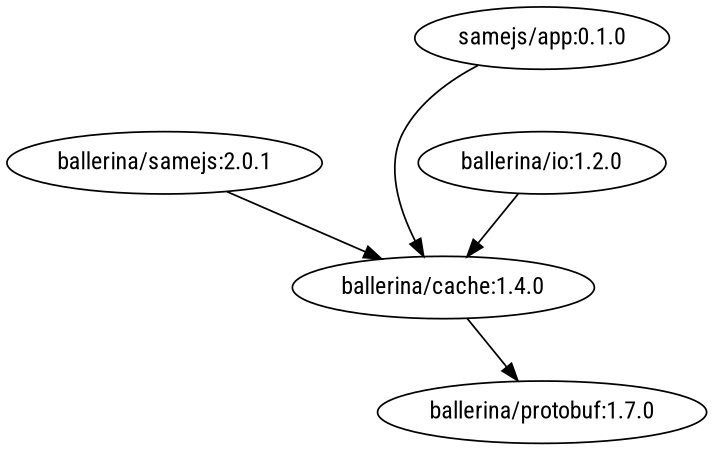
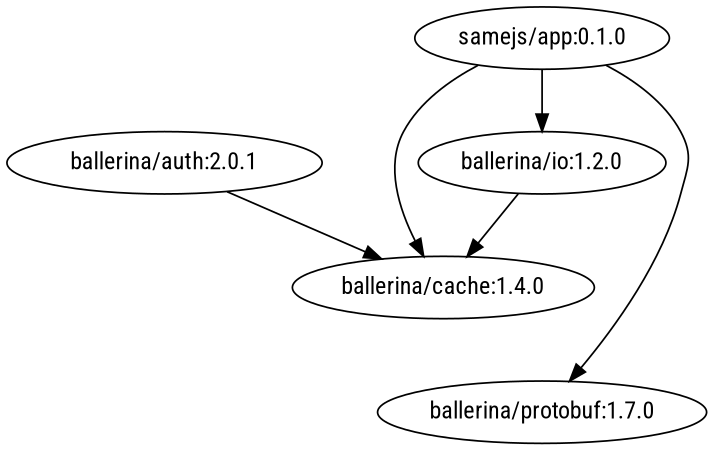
edge "samejs/app:0.1.0" -> "ballerina/io:1.2.0": added
node "ballerina/samejs:2.0.1": label "ballerina/samejs:2.0.1" -> "ballerina/auth:2.0.1"
edge "ballerina/cache:1.4.0" -> "ballerina/protobuf:1.7.0": now "samejs/app:0.1.0" -> "ballerina/protobuf:1.7.0"
